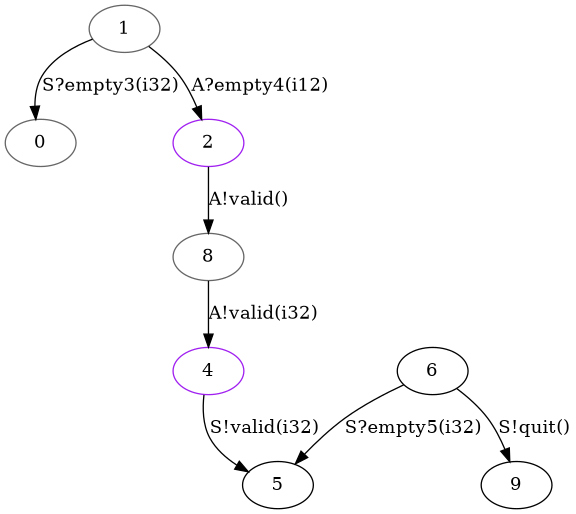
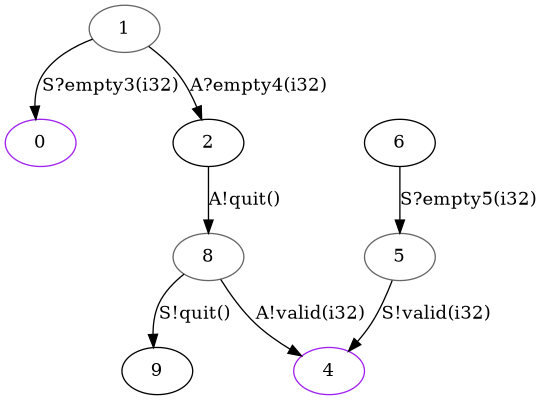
edge "1" -> "2": label "A?empty4(i12)" -> "A?empty4(i32)"
node "0": color gray40 -> purple
node "2": color purple -> black
edge "2" -> "8": label "A!valid()" -> "A!quit()"
edge "6" -> "9": now "8" -> "9"
edge "4" -> "5": reversed
node "5": color black -> gray40
